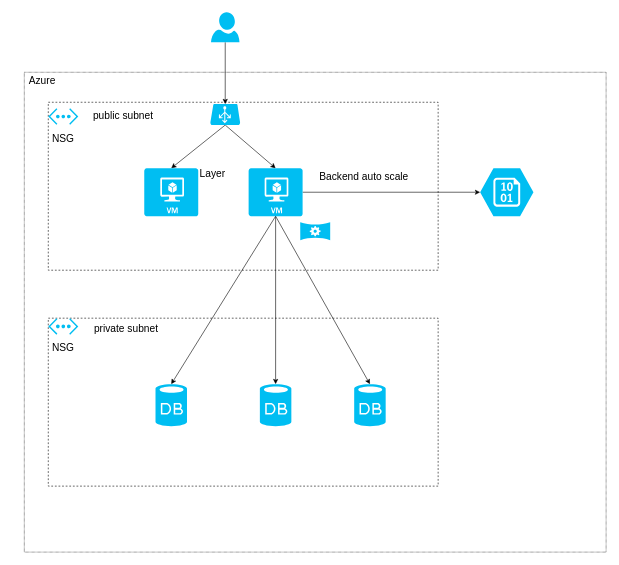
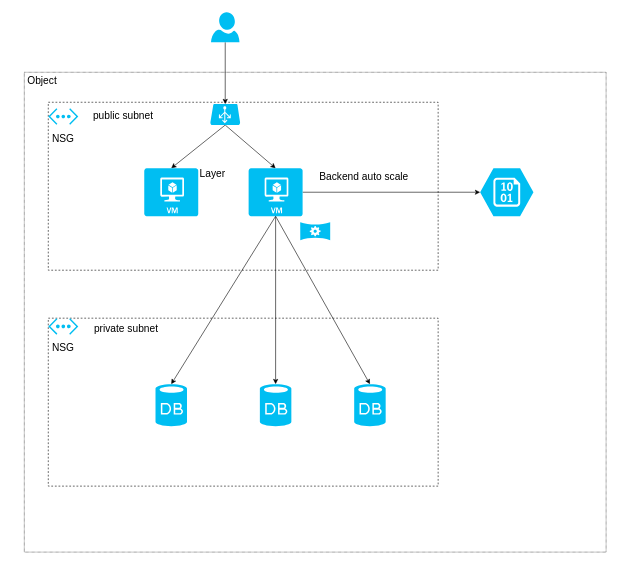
node "Azure": label "Azure" -> "Object"
